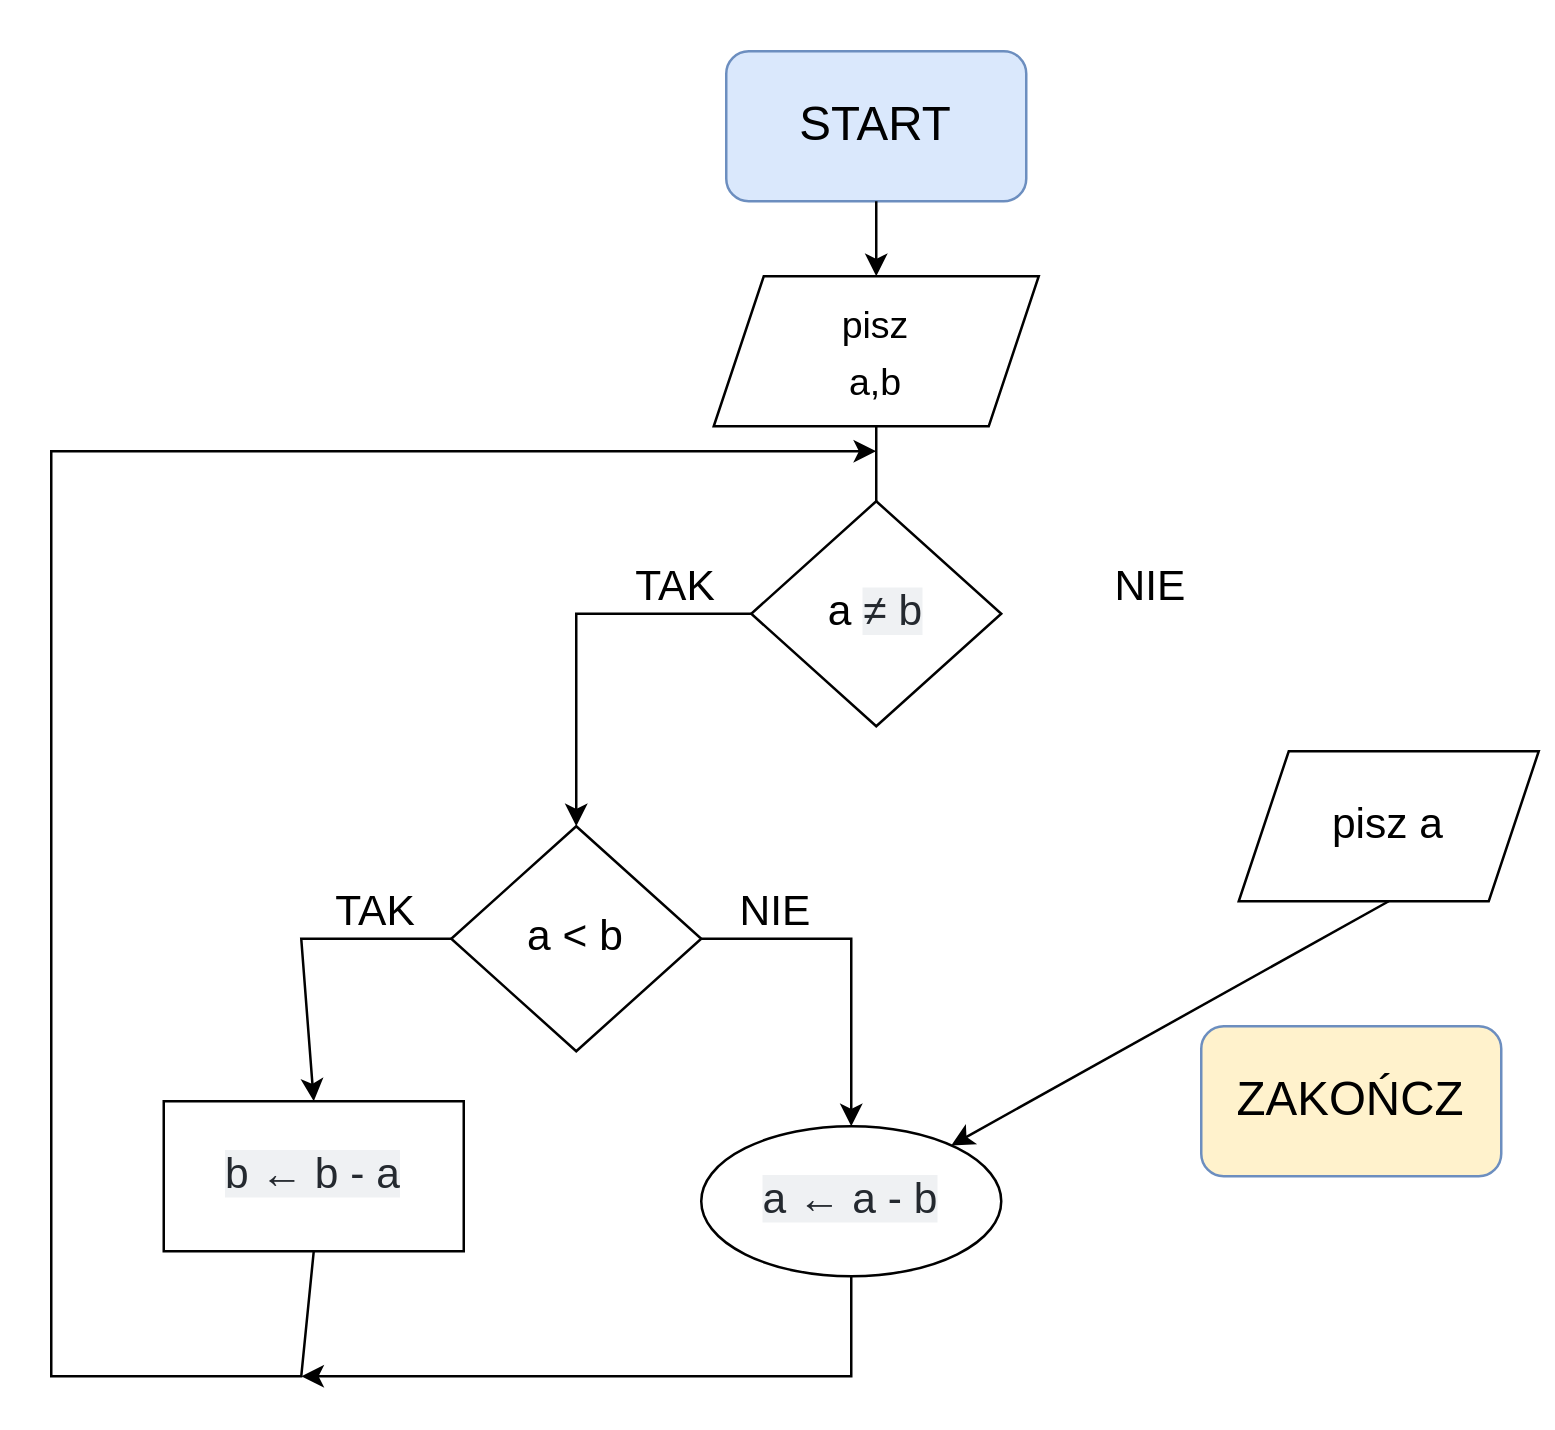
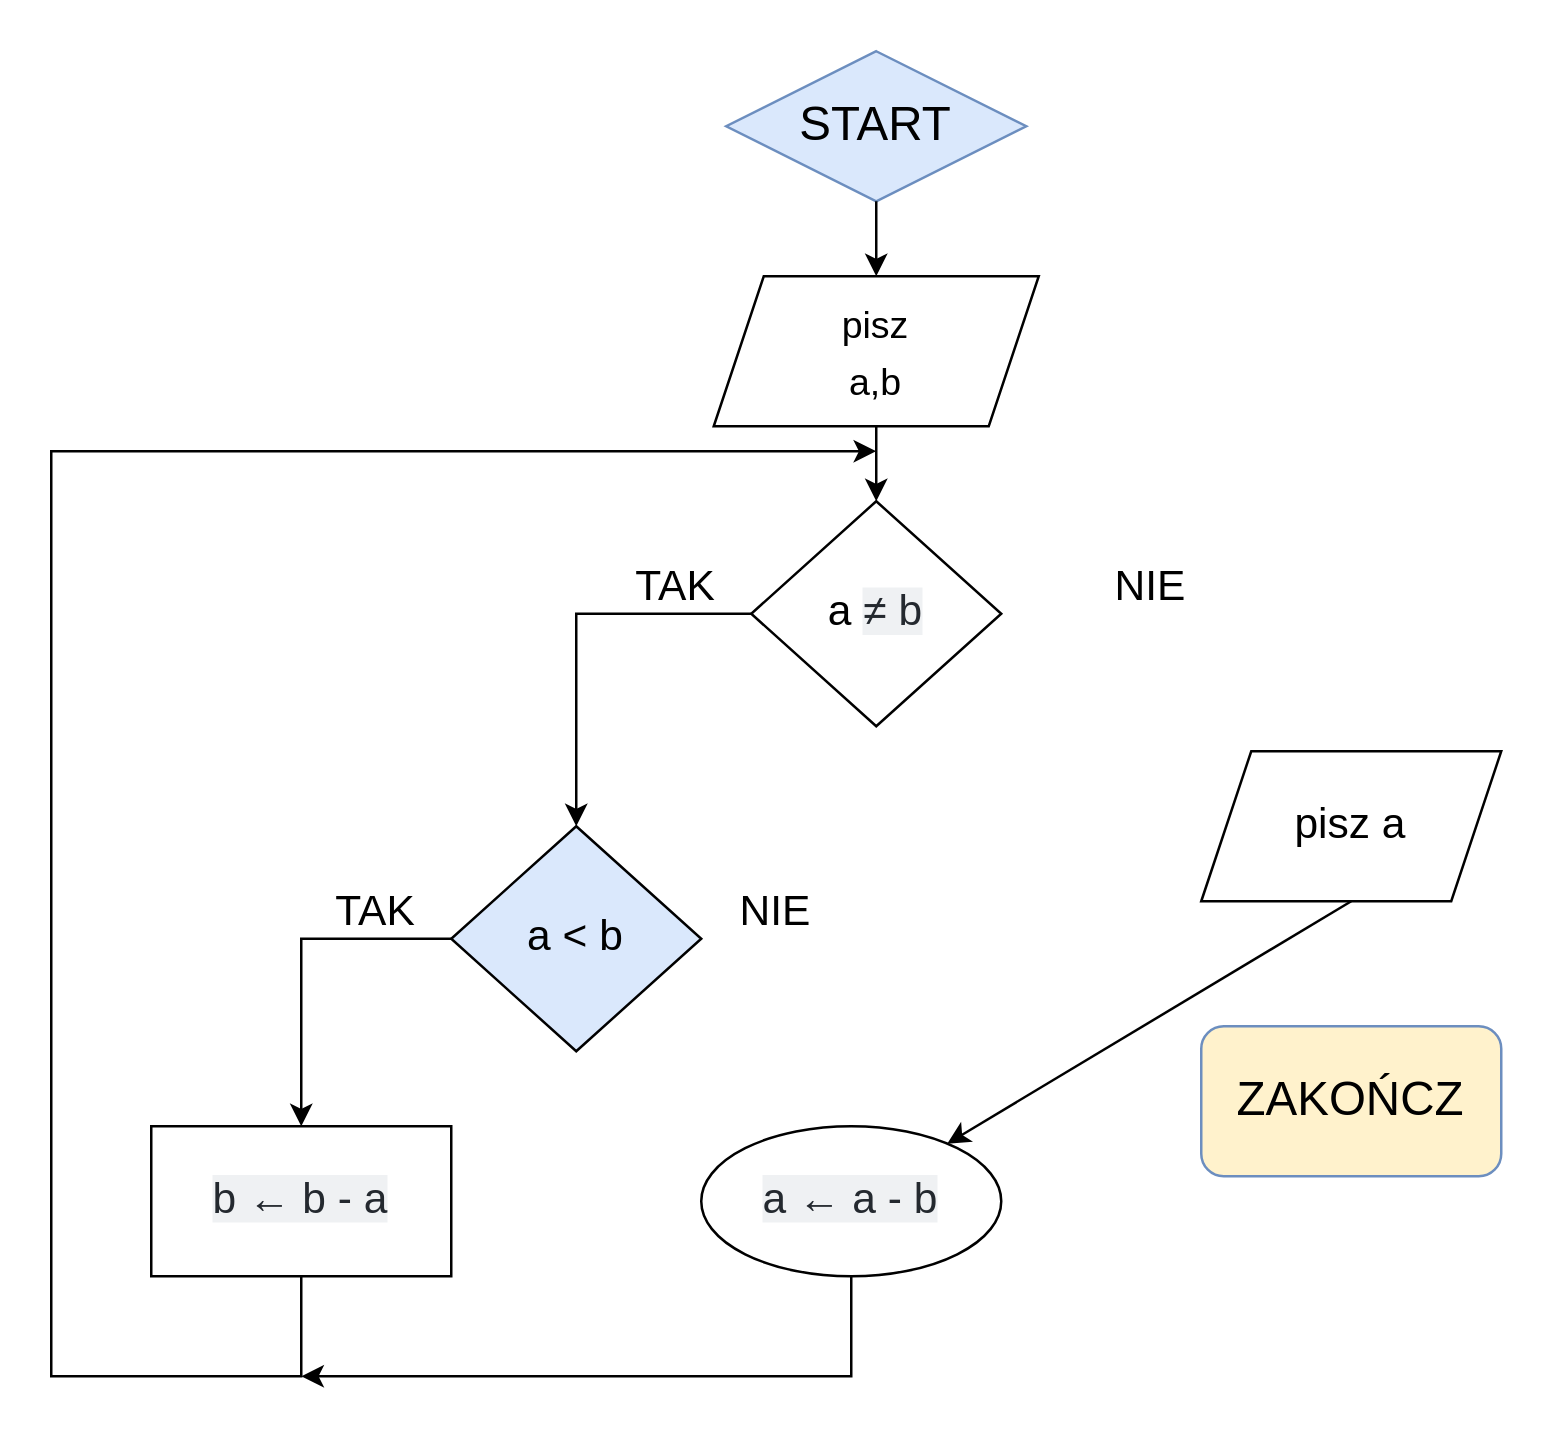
node "START": shape rounded rectangle -> diamond
edge "pisz a,b" -- "a ≠ b": arrowhead none -> classic
node "pisz a": moved (1389, 826) -> (1351, 826)
node "a < b": fillcolor #ffffff -> #dae8fc
edge "a < b" -> "a ← a - b": removed
node "b ← b - a": moved (314, 1176) -> (301, 1201)
